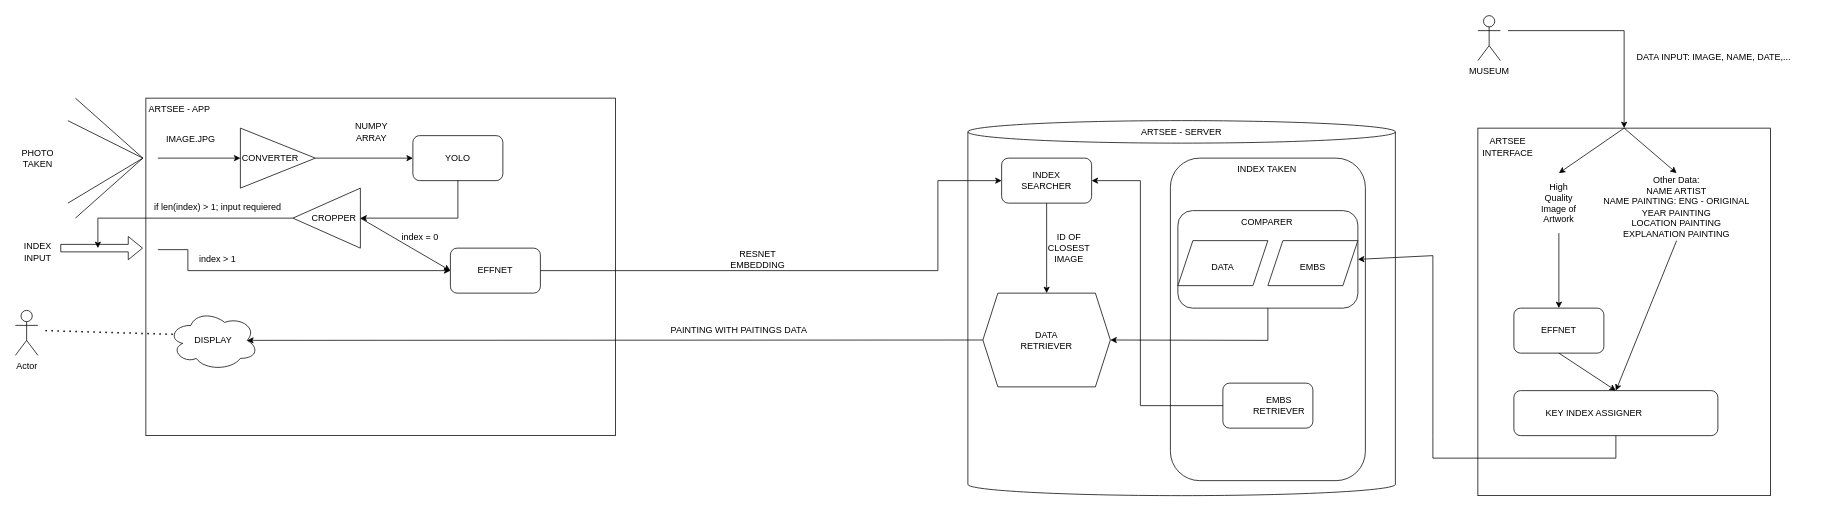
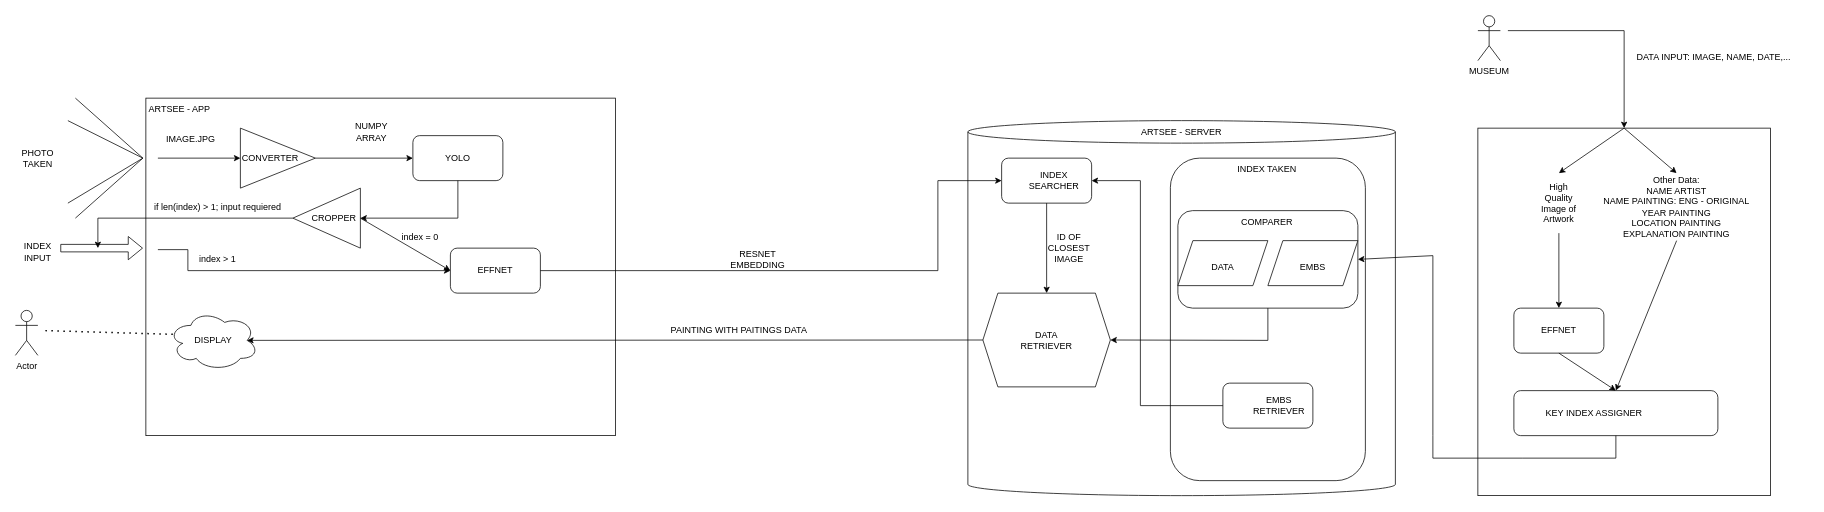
node "ARTSEE INTERFACE": removed
node "INDEX SEARCHER": moved (1047, 180) -> (1054, 180)
